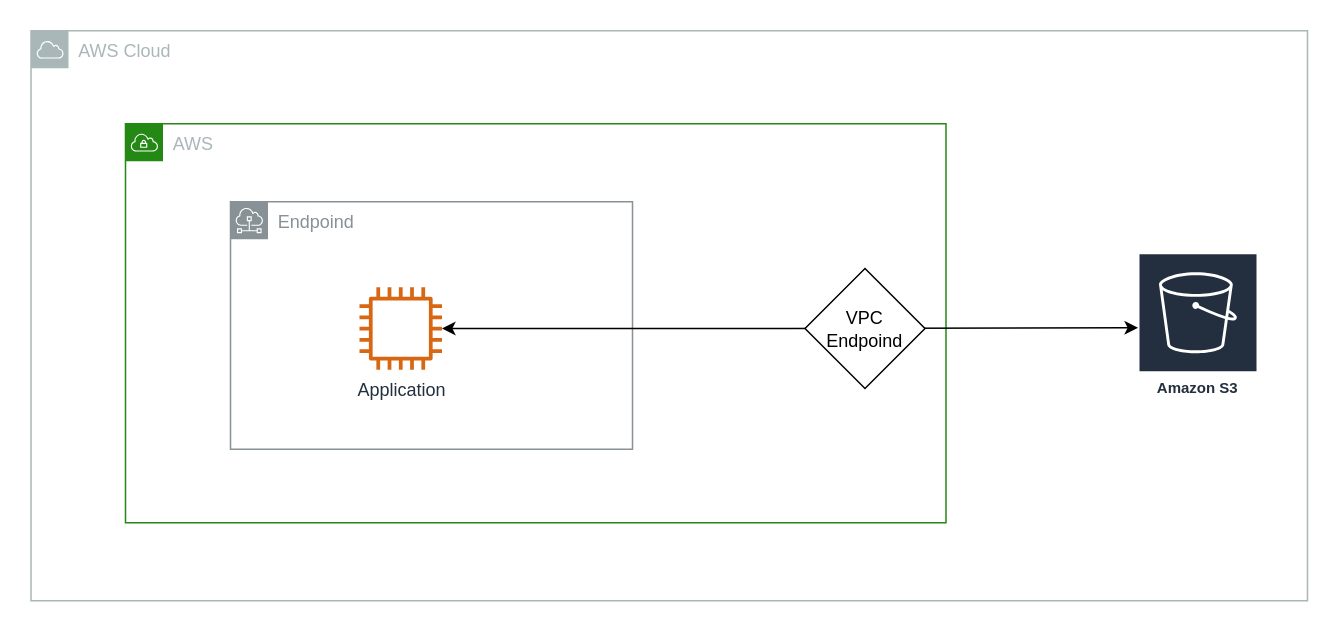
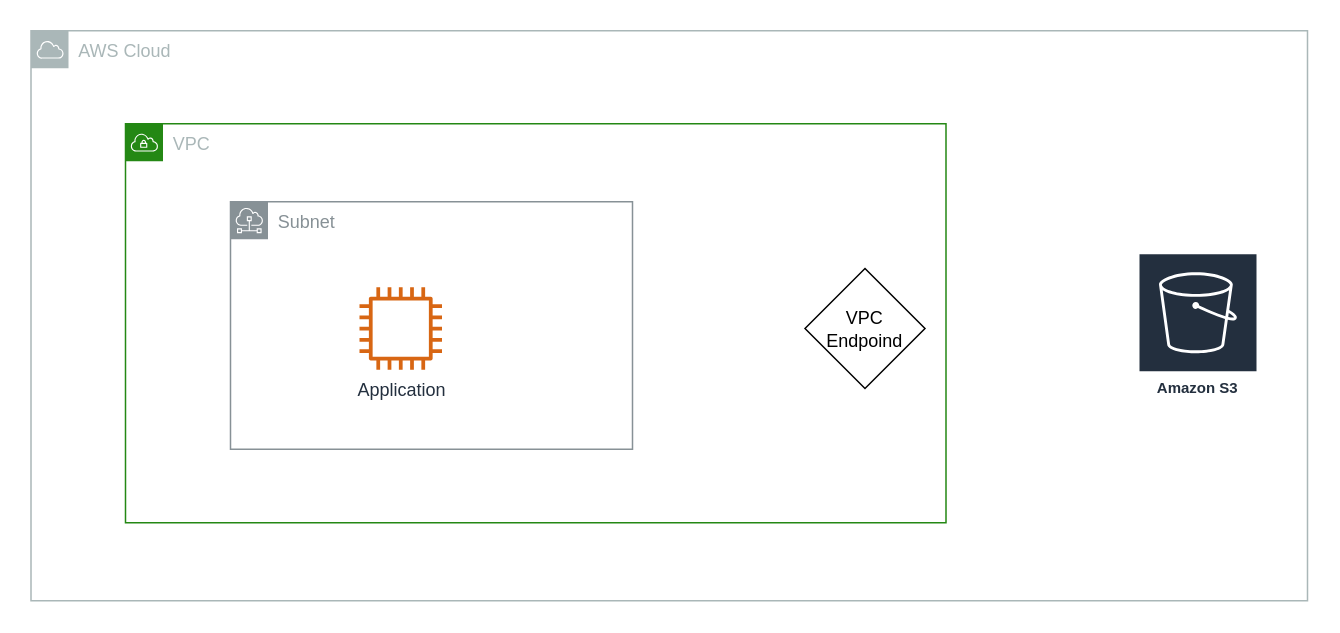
node "AWS": label "AWS" -> "VPC"
node "Endpoind": label "Endpoind" -> "Subnet"
edge "Amazon S3" -- "Application": removed
